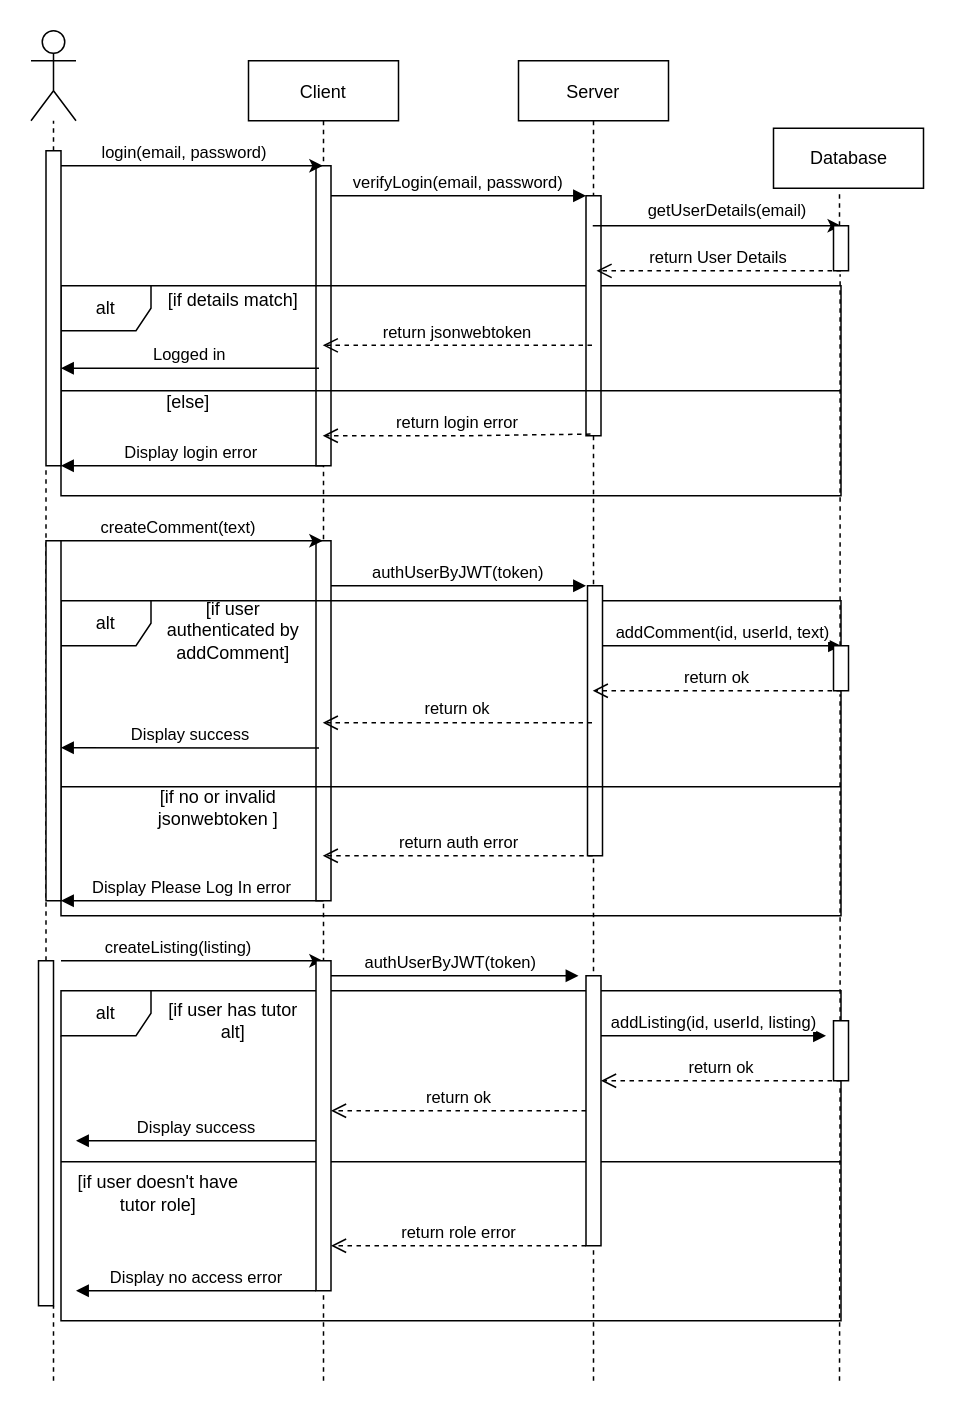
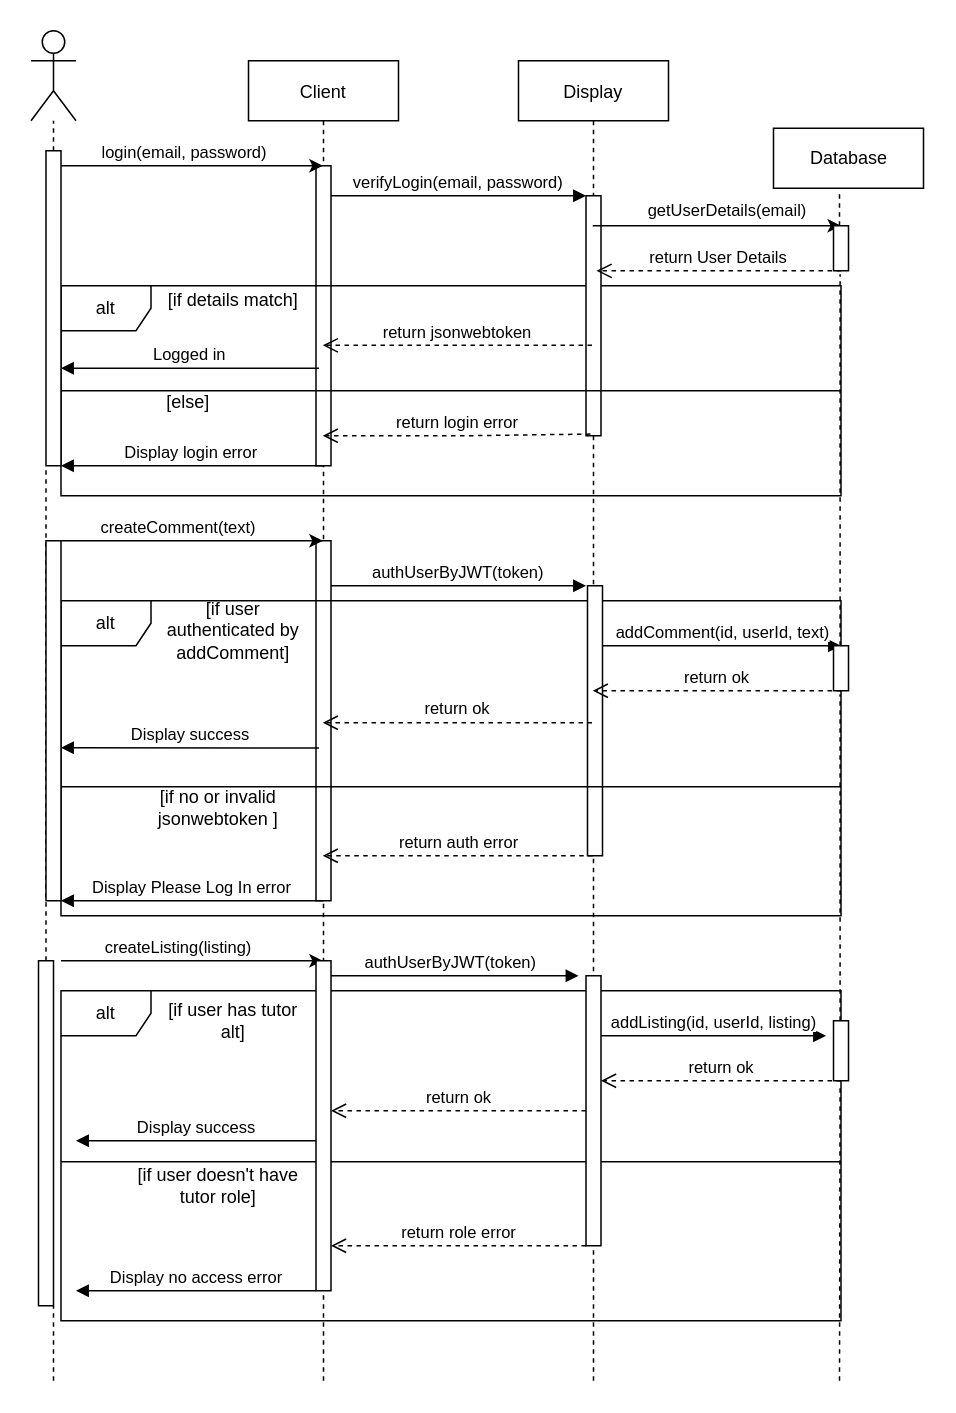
node "Server": label "Server" -> "Display"
node "[if user doesn't have tutor role]": moved (158, 1193) -> (218, 1186)
